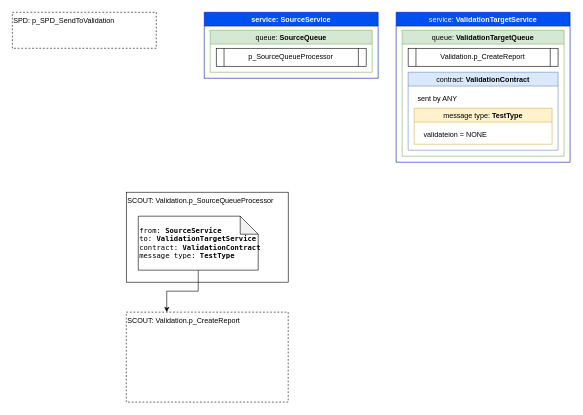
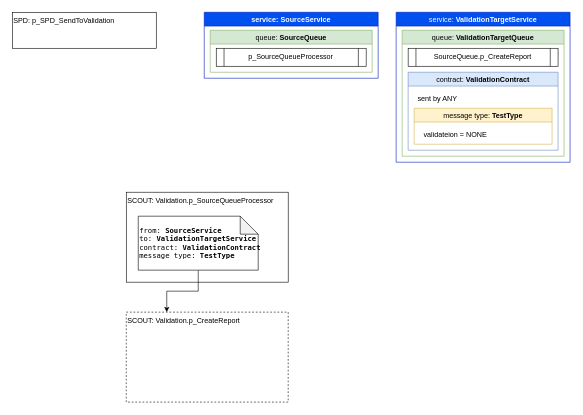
node "SPD: p_SPD_SendToValidation": style dashed -> solid
node "Validation.p_CreateReport": label "Validation.p_CreateReport" -> "SourceQueue.p_CreateReport"
